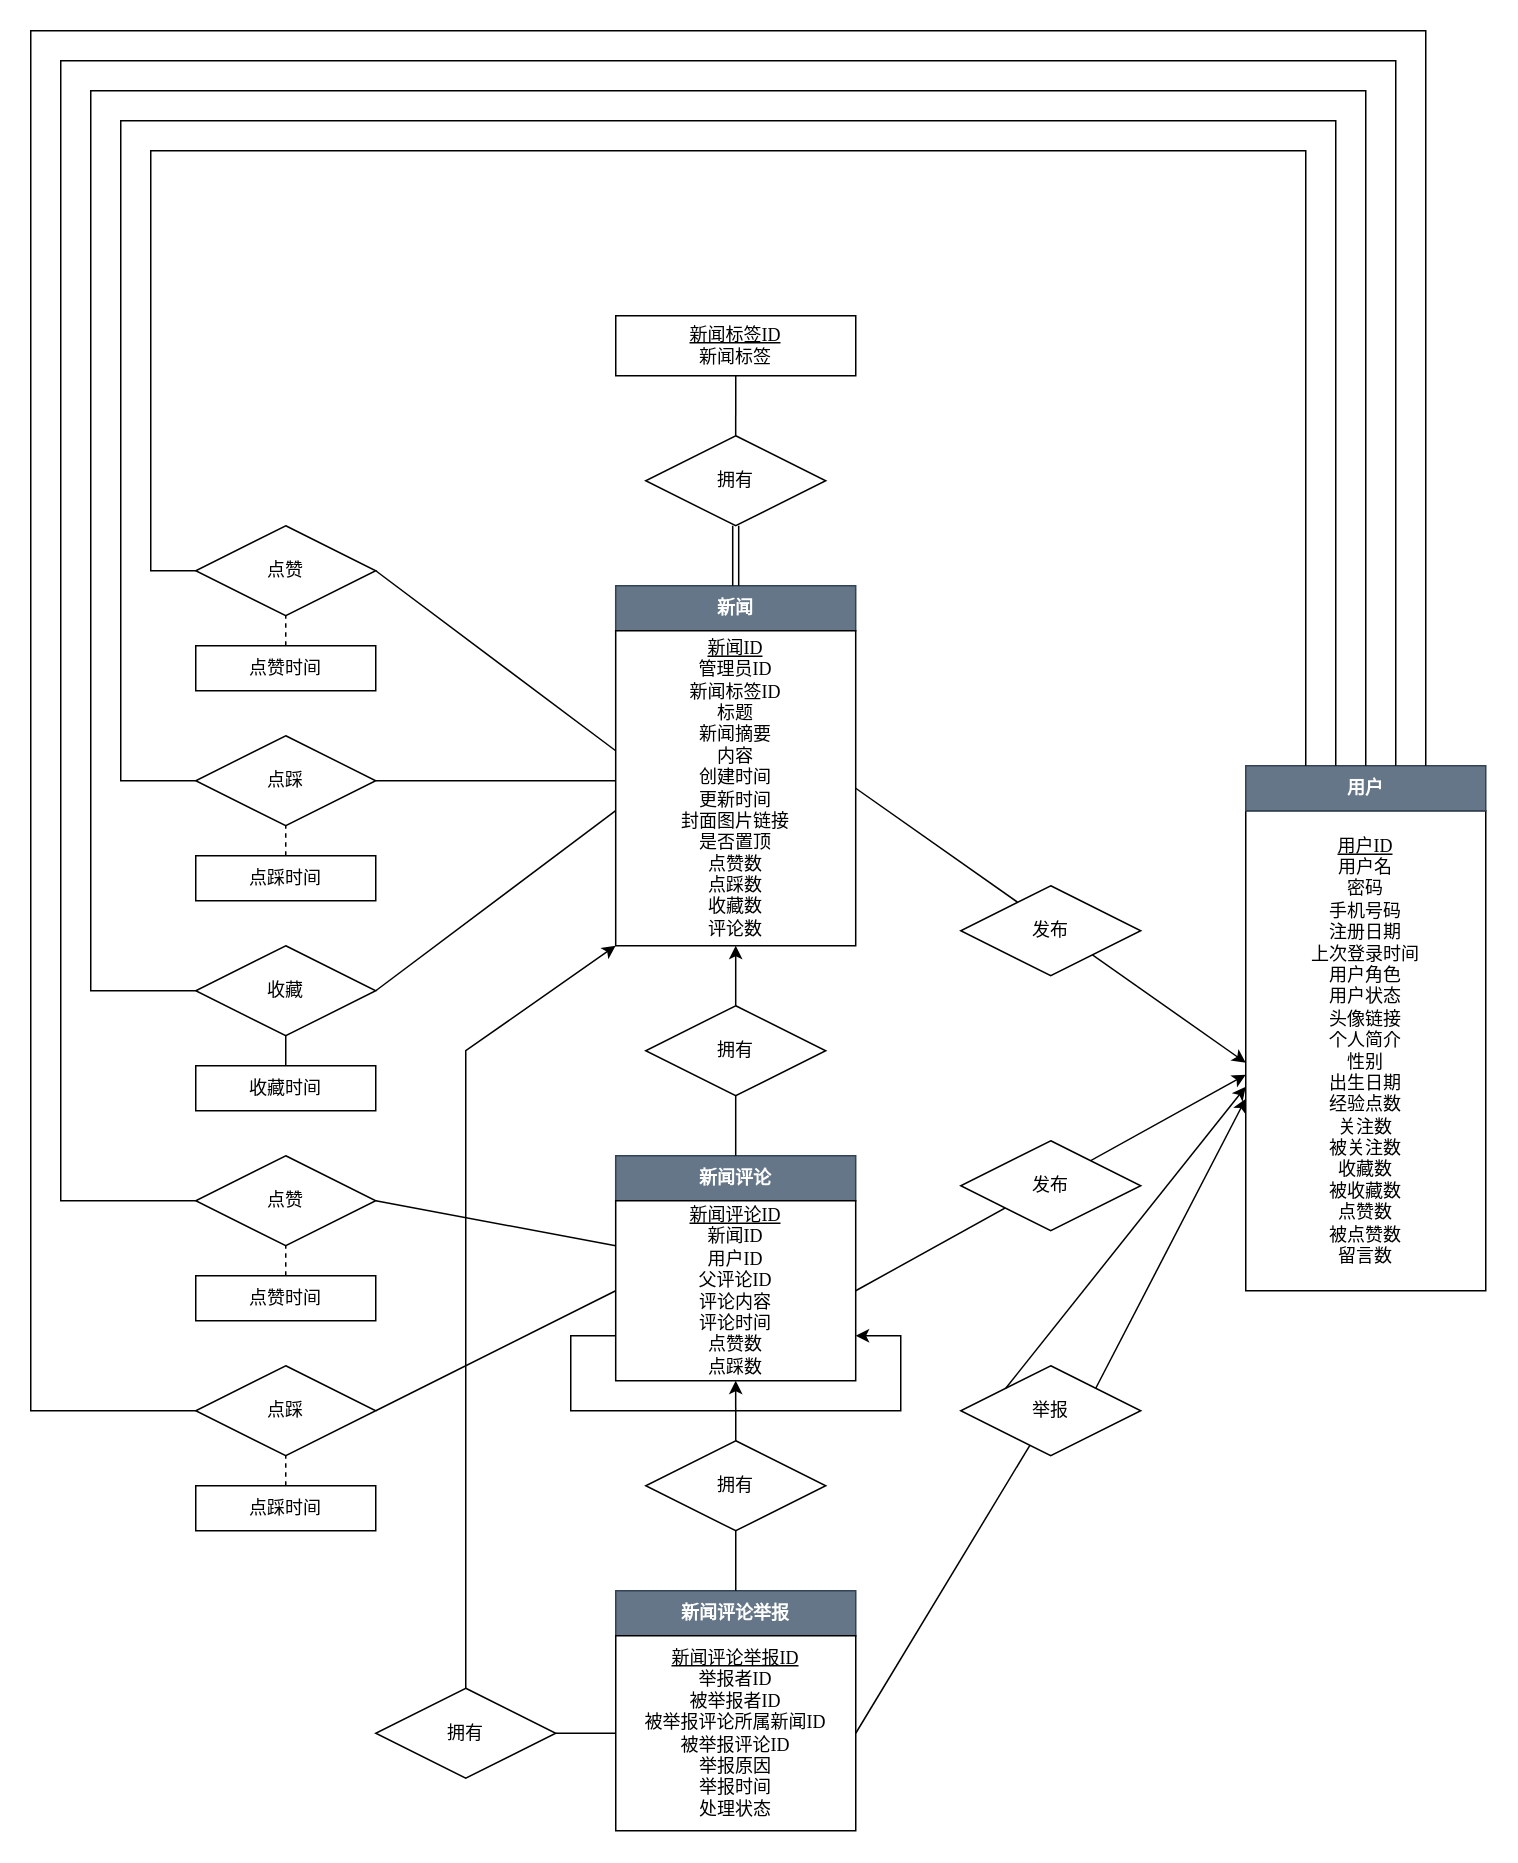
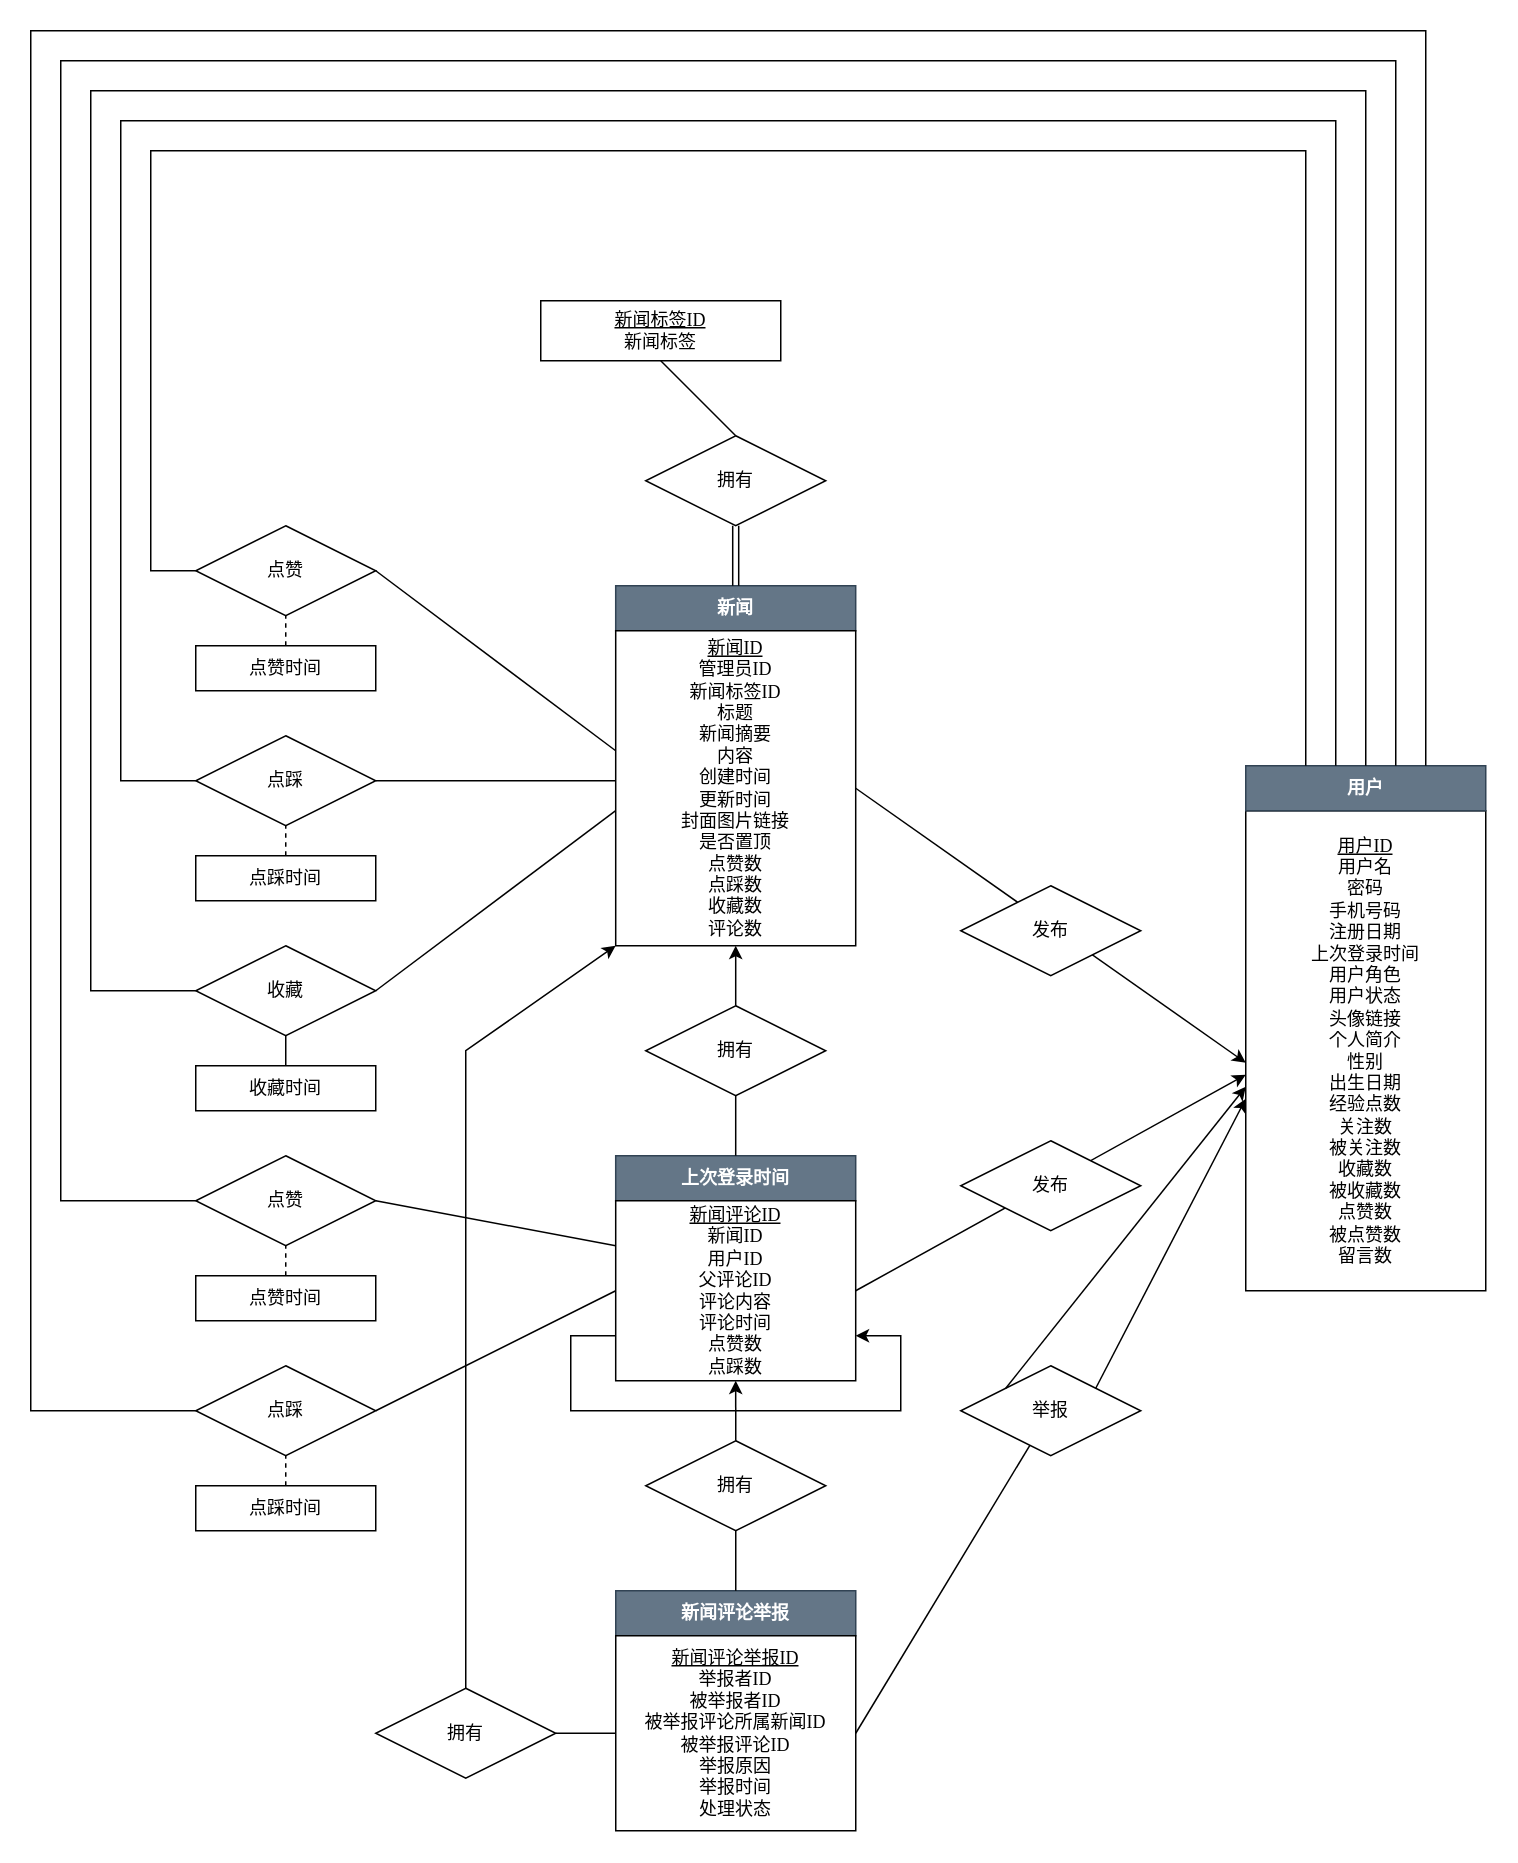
node "新闻标签ID 新闻标签": moved (736, 346) -> (661, 331)
node "新闻评论": label "新闻评论" -> "上次登录时间"
